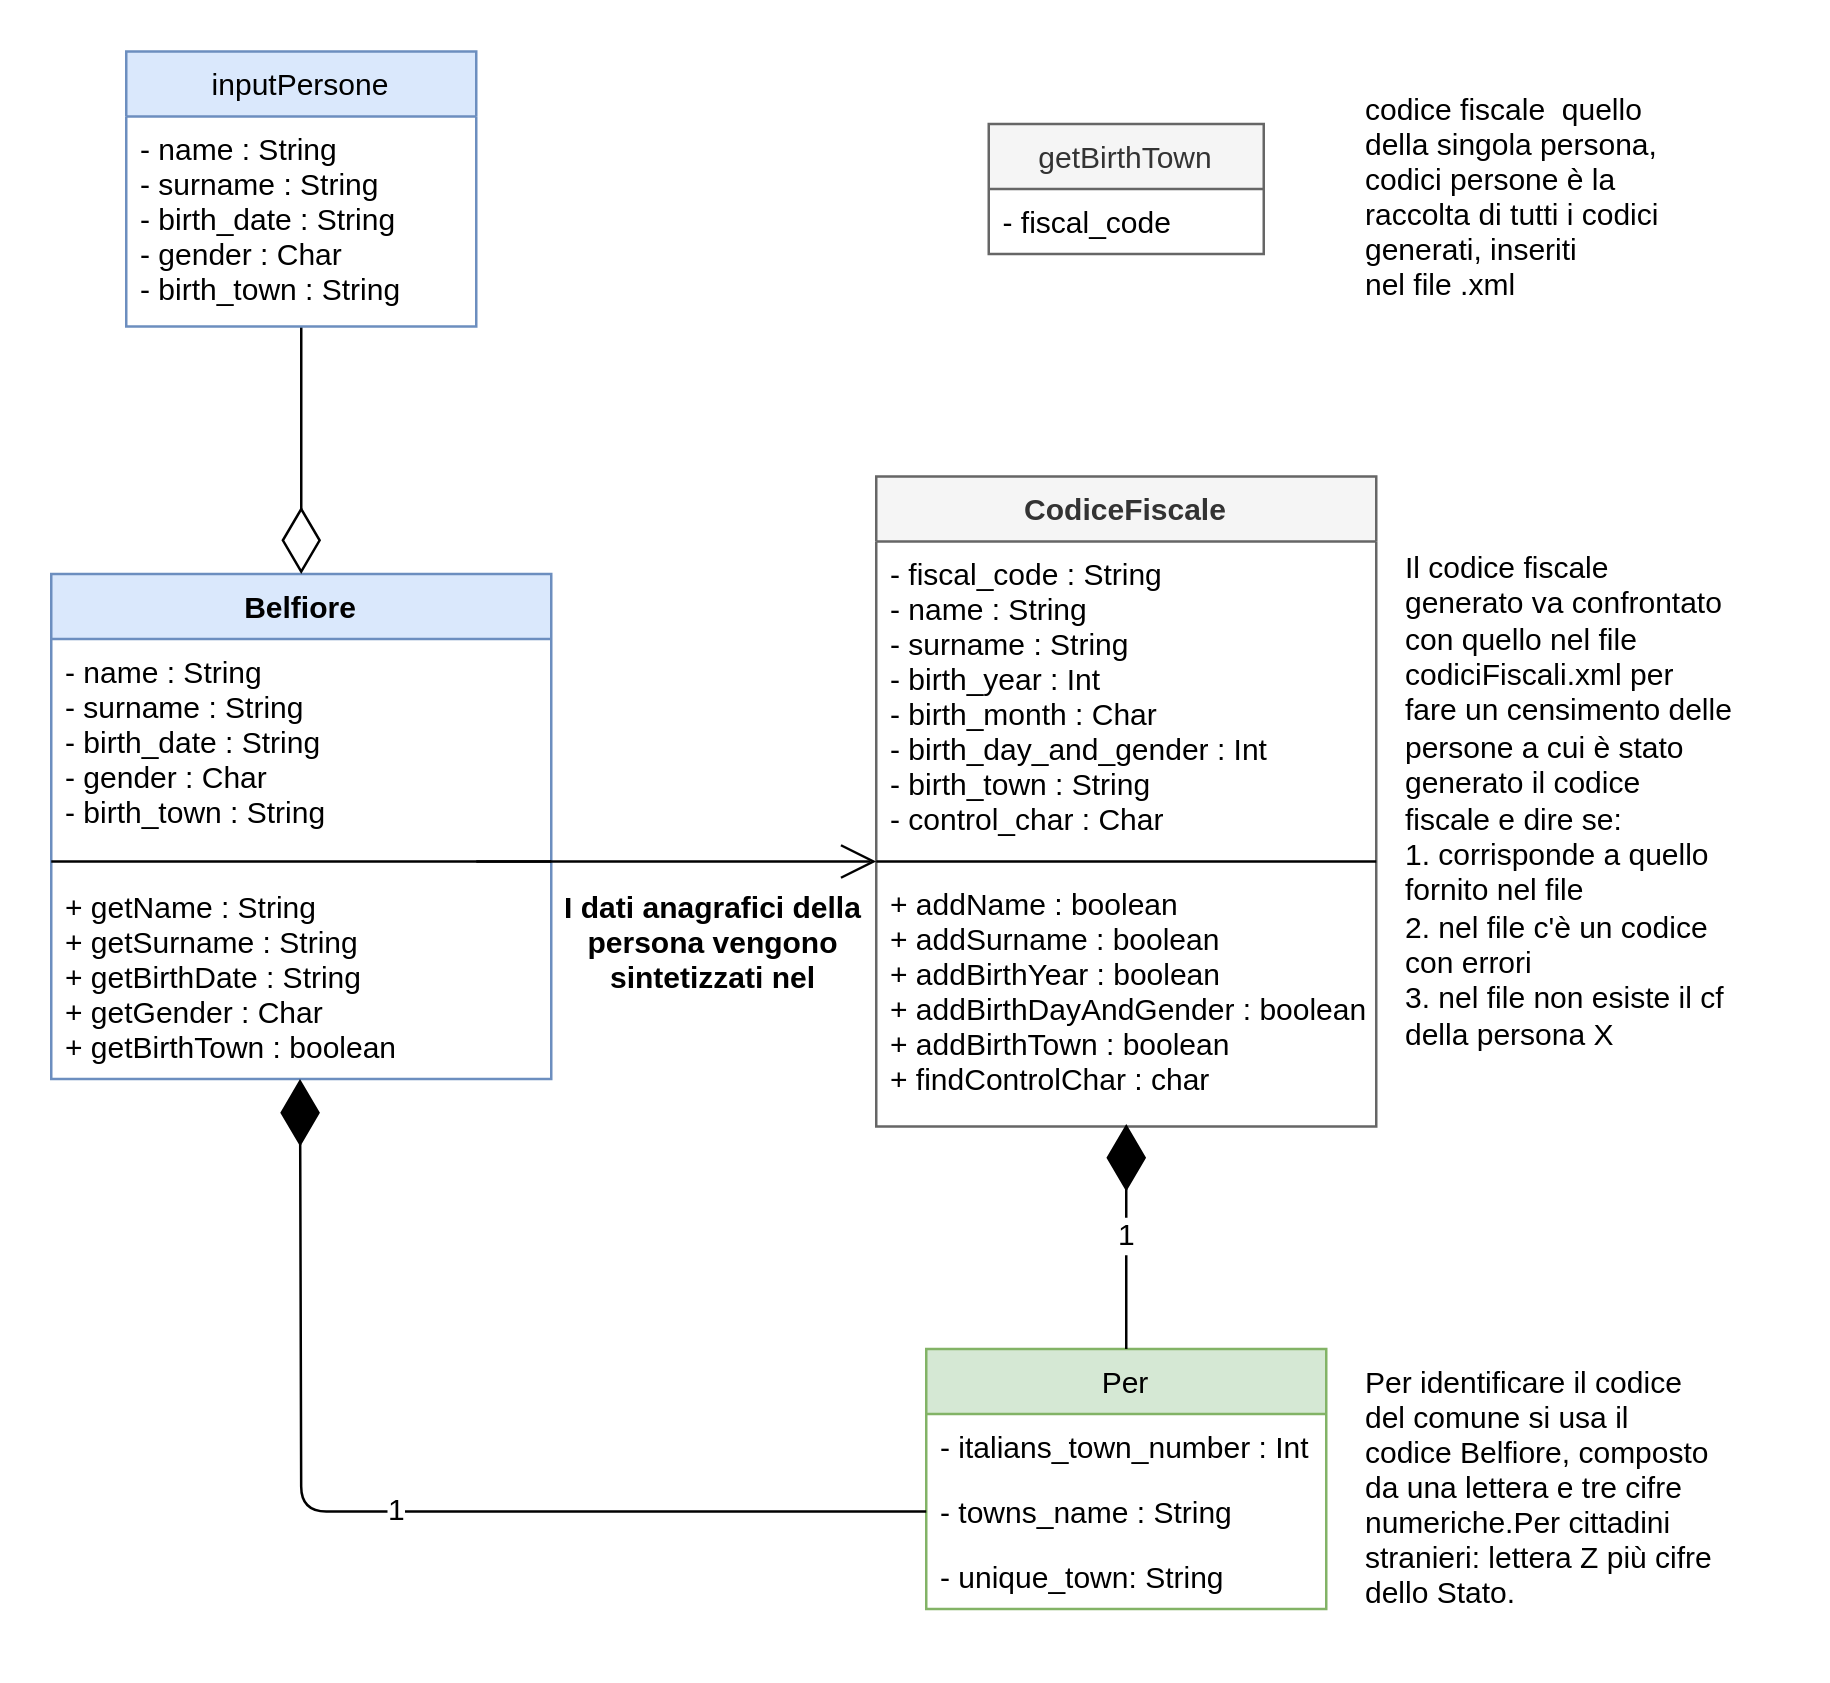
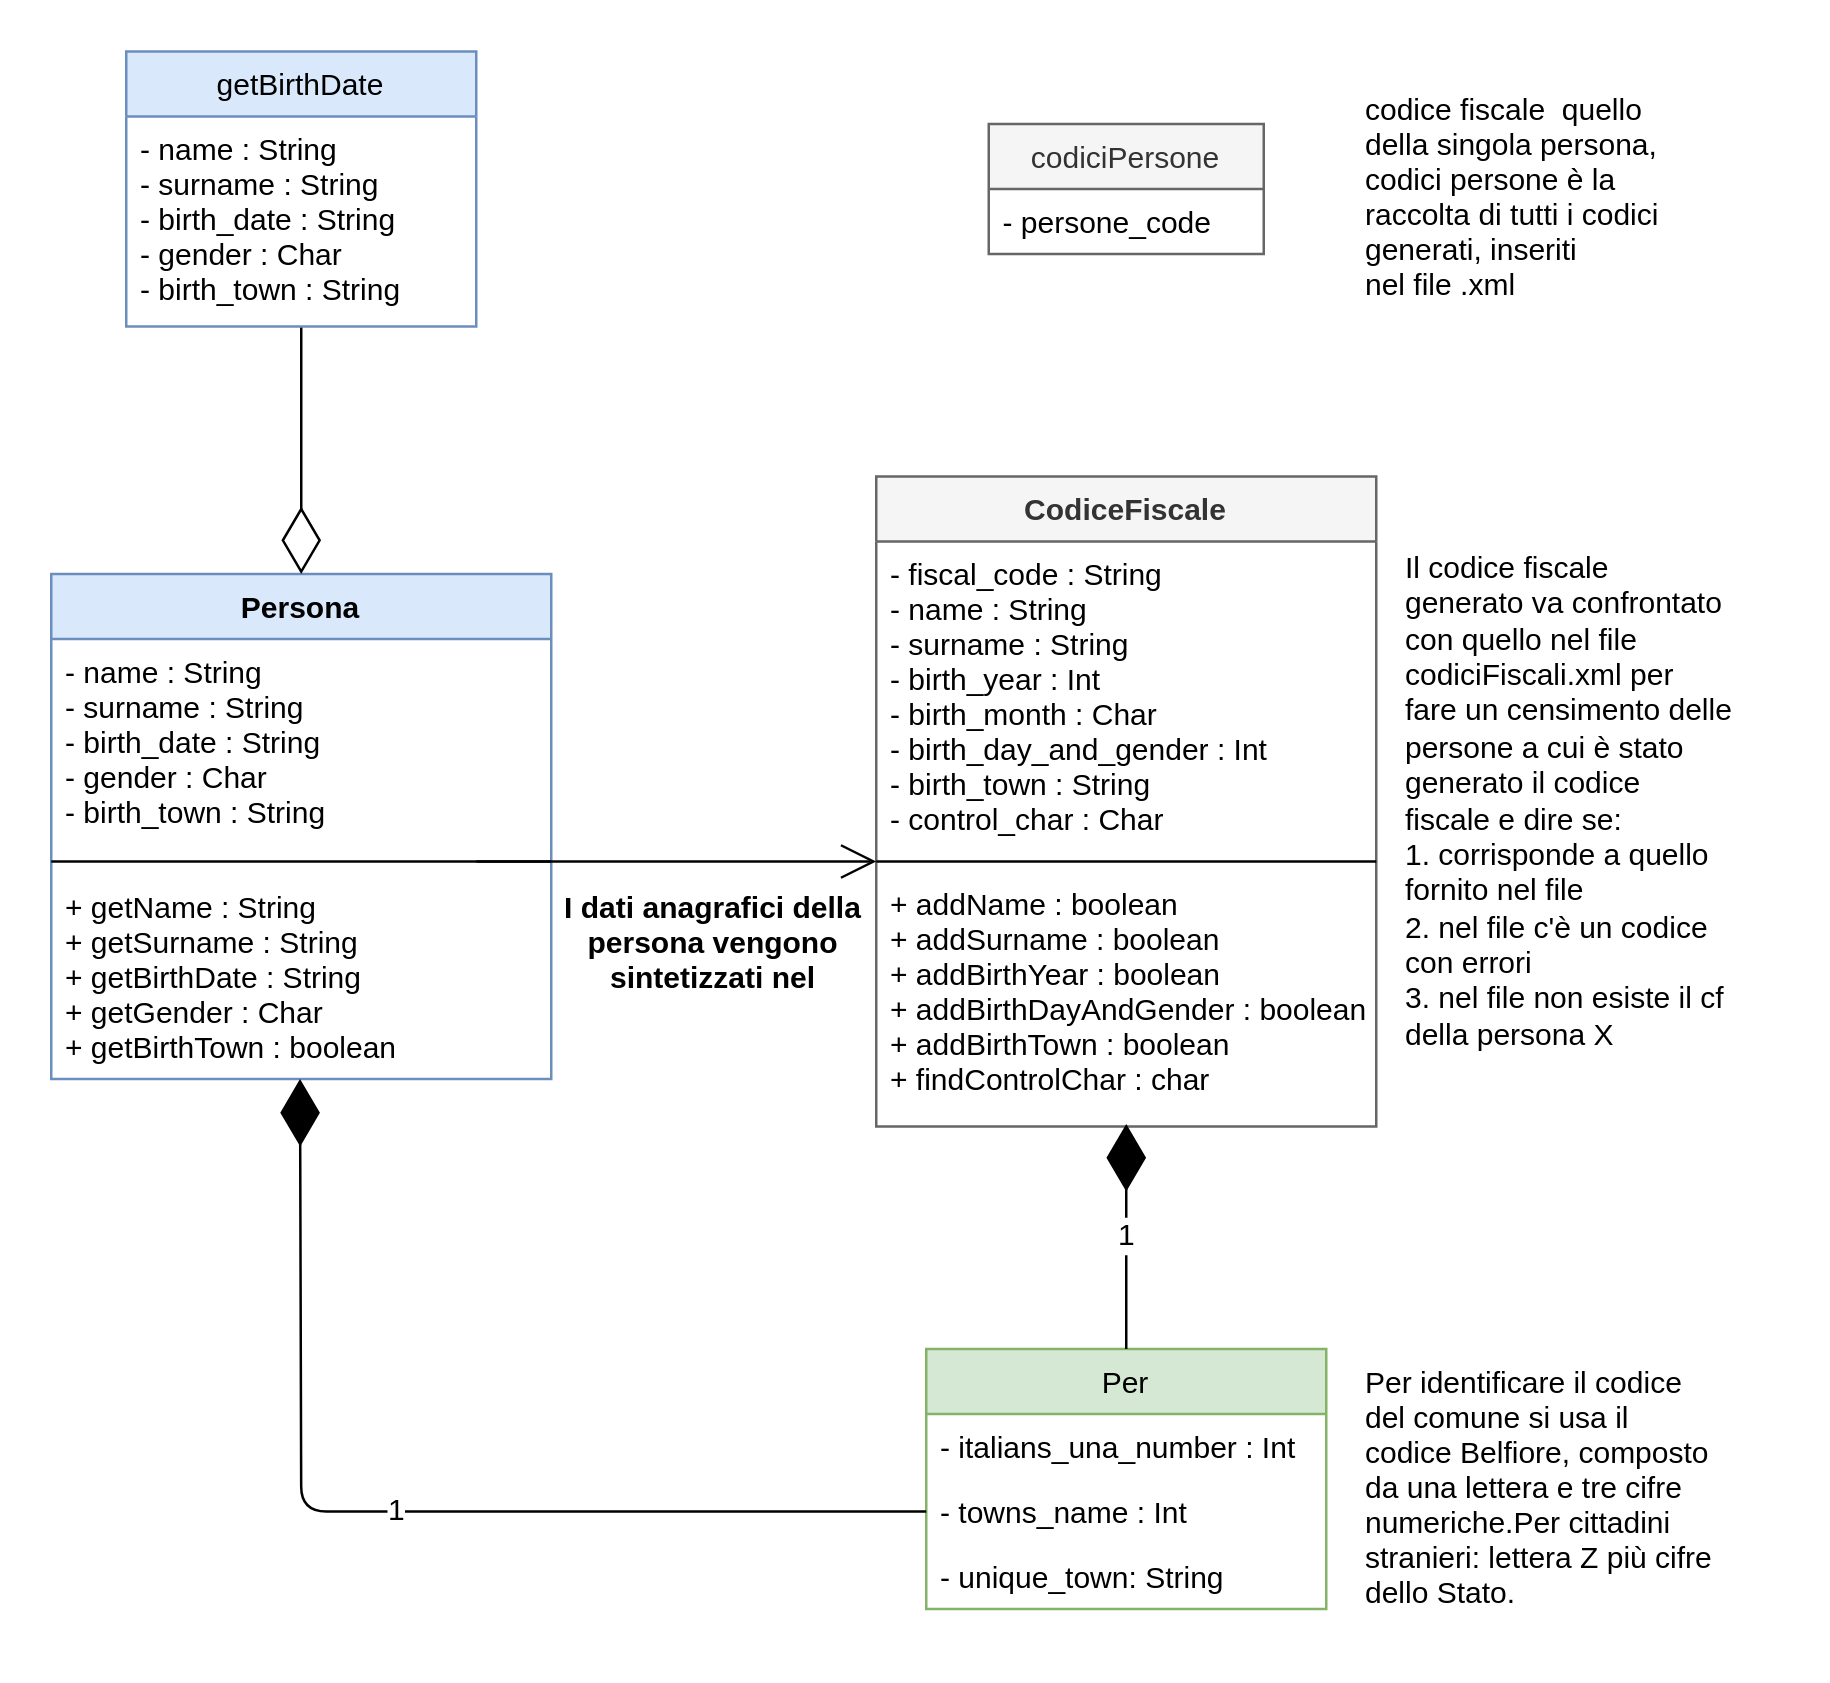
node "inputPersone": label "inputPersone" -> "getBirthDate"
node "getBirthTown": label "getBirthTown" -> "codiciPersone"
node "- fiscal_code": label "- fiscal_code" -> "- persone_code"
node "Belfiore": label "Belfiore" -> "Persona"
node "- italians_town_number : Int": label "- italians_town_number : Int" -> "- italians_una_number : Int"
node "- towns_name : String": label "- towns_name : String" -> "- towns_name : Int"
